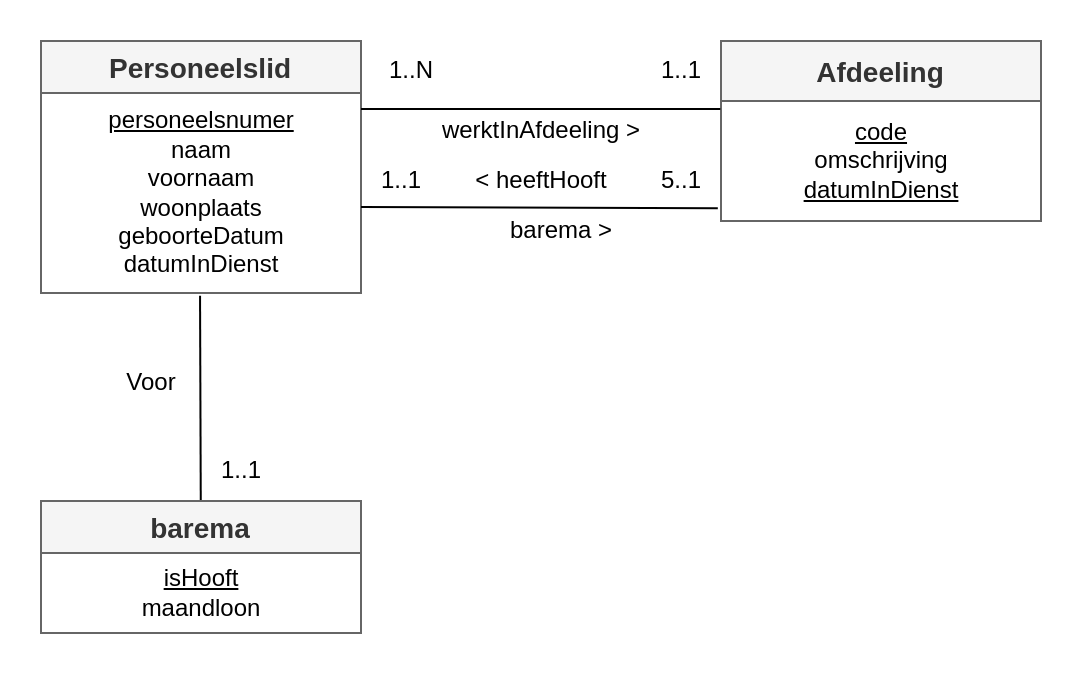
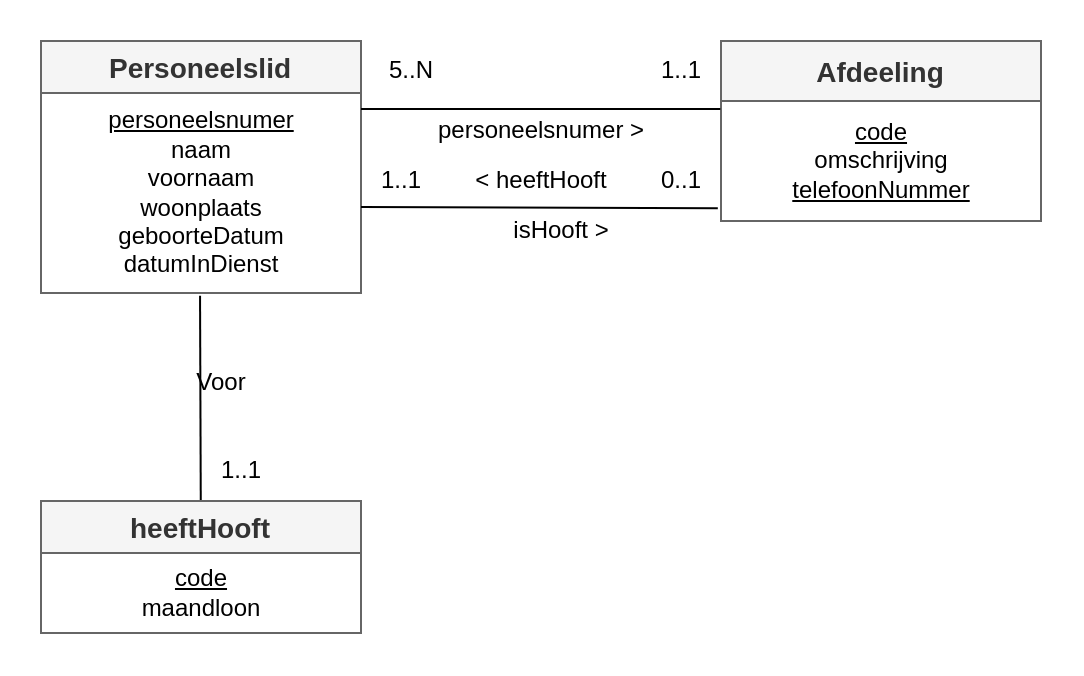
node "1..N": label "1..N" -> "5..N"
node "werktInAfdeeling >": label "werktInAfdeeling >" -> "personeelsnumer >"
node "code omschrijving datumInDienst": label "code omschrijving datumInDienst" -> "code omschrijving telefoonNummer"
node "5..1": label "5..1" -> "0..1"
node "barema >": label "barema >" -> "isHooft >"
node "Voor": moved (151, 383) -> (221, 383)
node "barema": label "barema" -> "heeftHooft"
node "isHooft maandloon": label "isHooft maandloon" -> "code maandloon"
